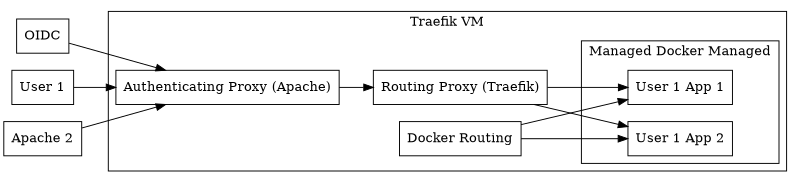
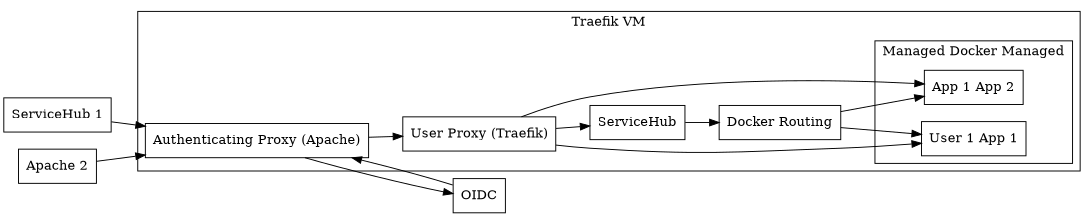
node "User 1": label "User 1" -> "ServiceHub 1"
node "Routing Proxy (Traefik)": label "Routing Proxy (Traefik)" -> "User Proxy (Traefik)"
node "ServiceHub": added
node "User 1 App 2": label "User 1 App 2" -> "App 1 App 2"
edge "Authenticating Proxy (Apache)" -> "OIDC": added
